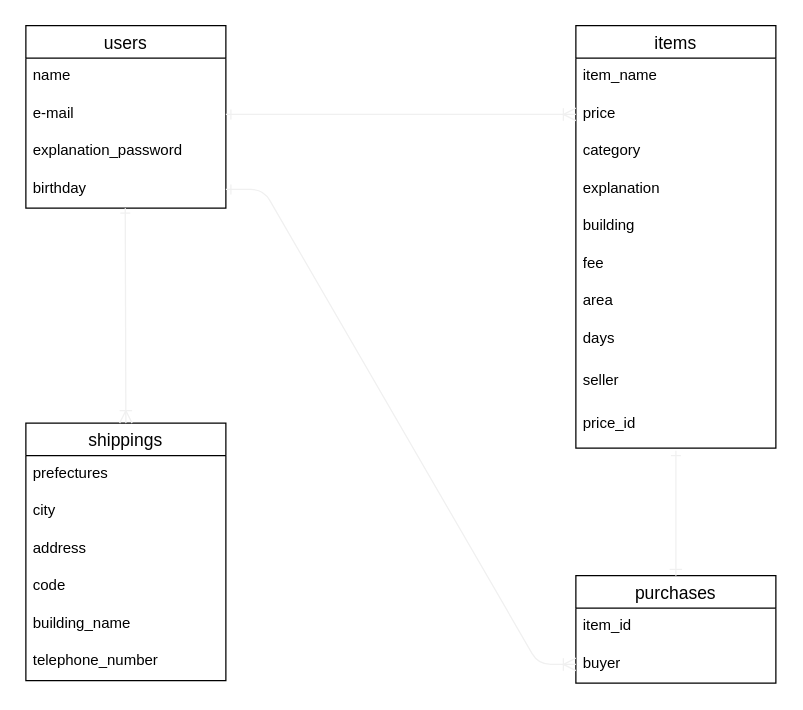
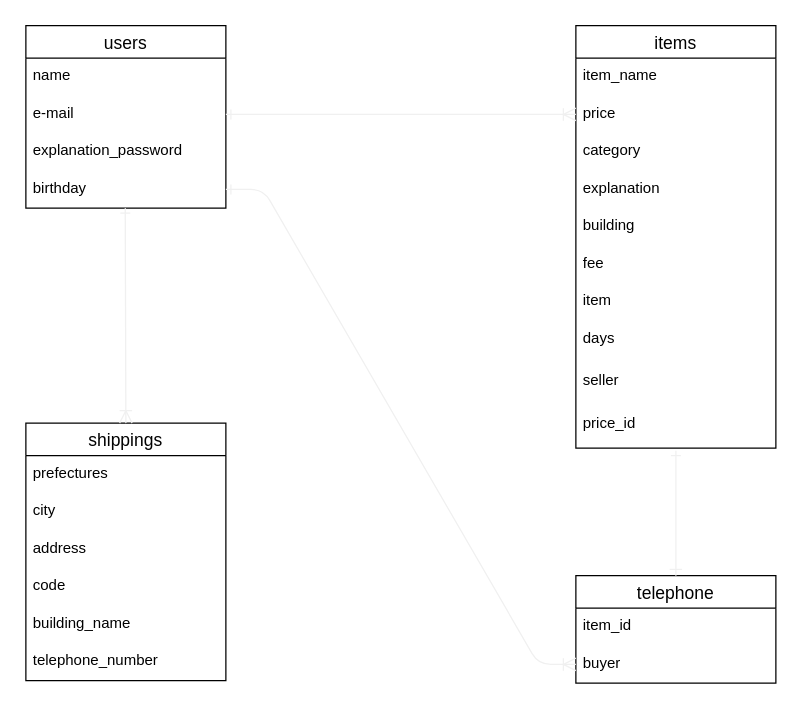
node "area": label "area" -> "item"
node "purchases": label "purchases" -> "telephone"
